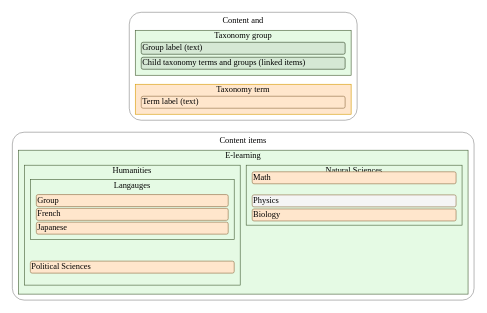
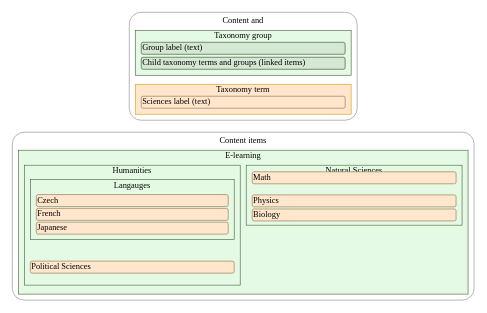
node "Term label (text)": label "Term label (text)" -> "Sciences label (text)"
node "Group": label "Group" -> "Czech"
node "Physics": fillcolor #f5f5f5 -> #ffe6cc
